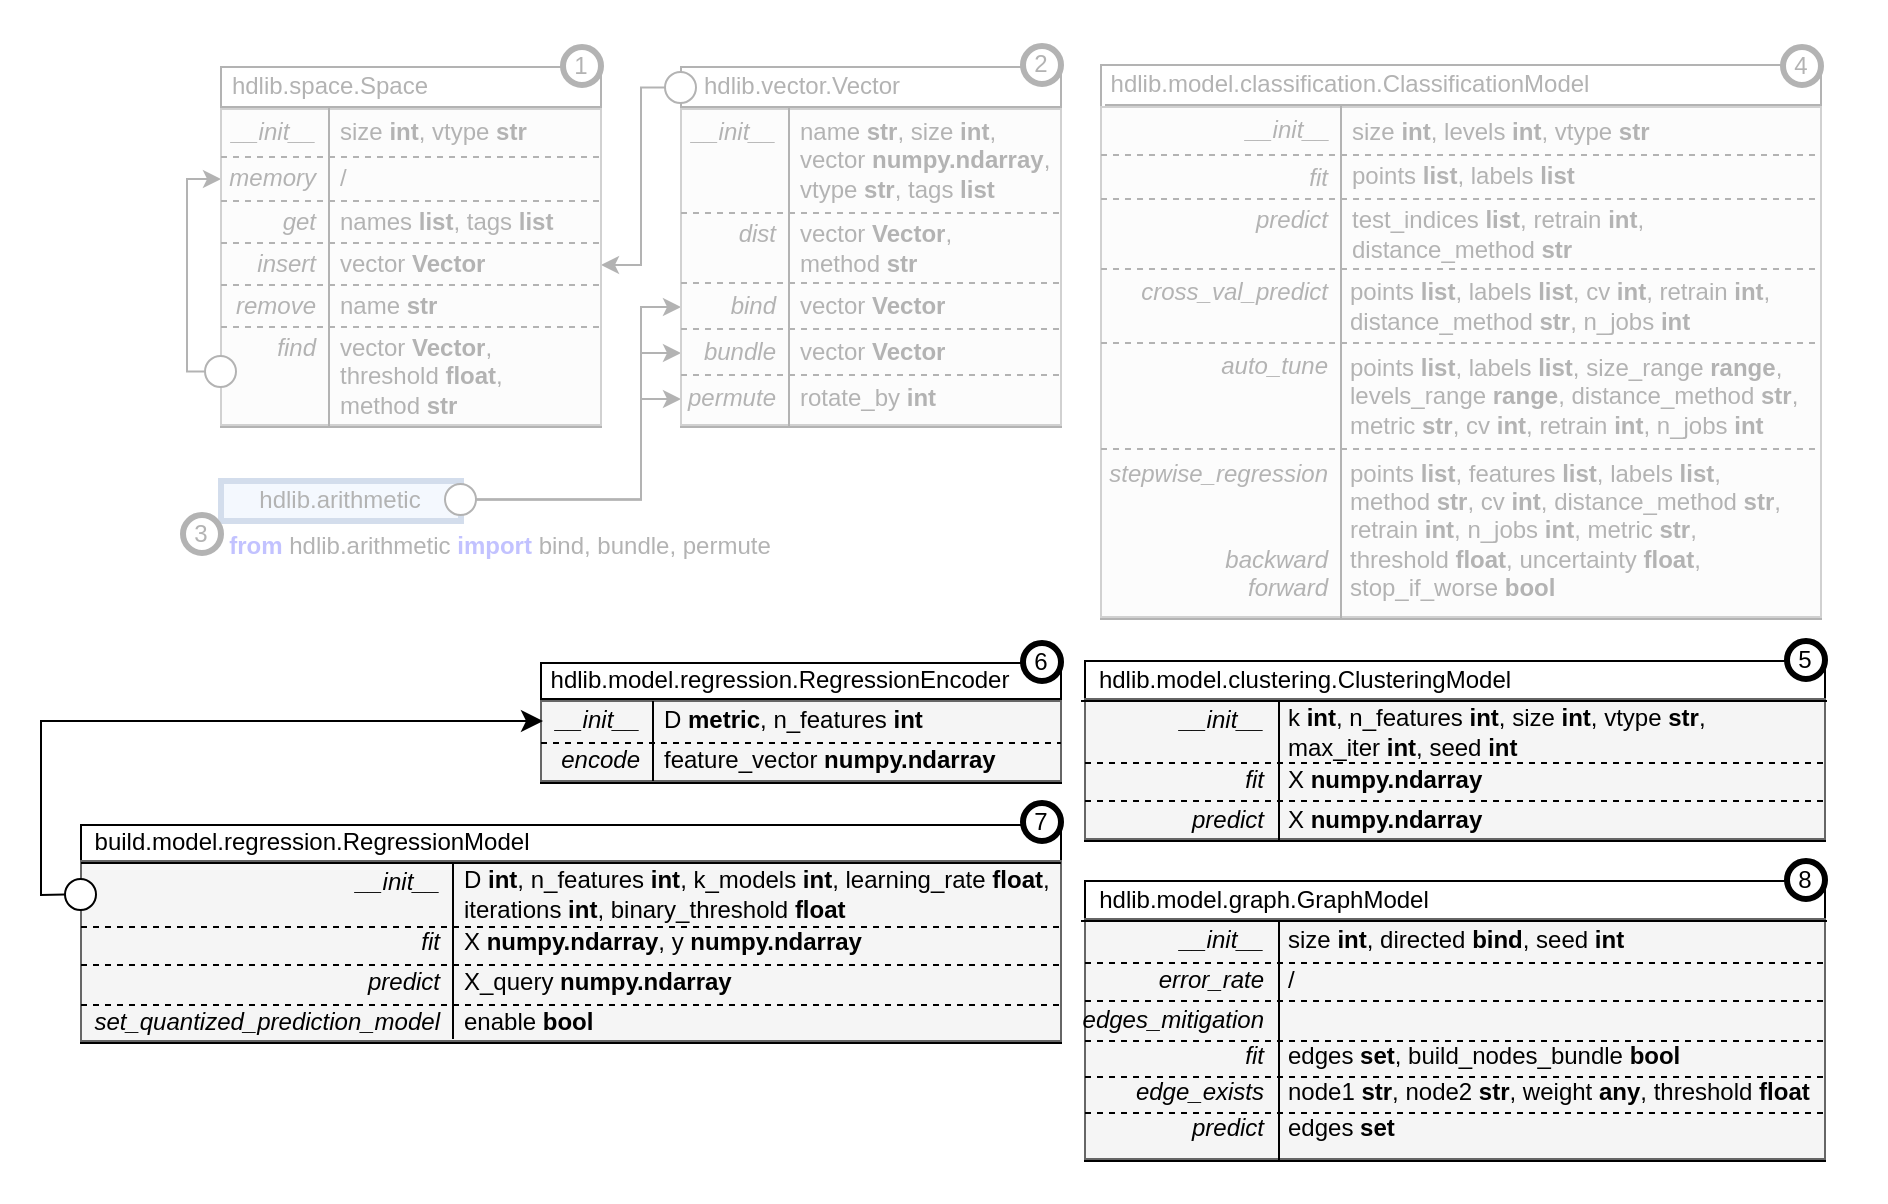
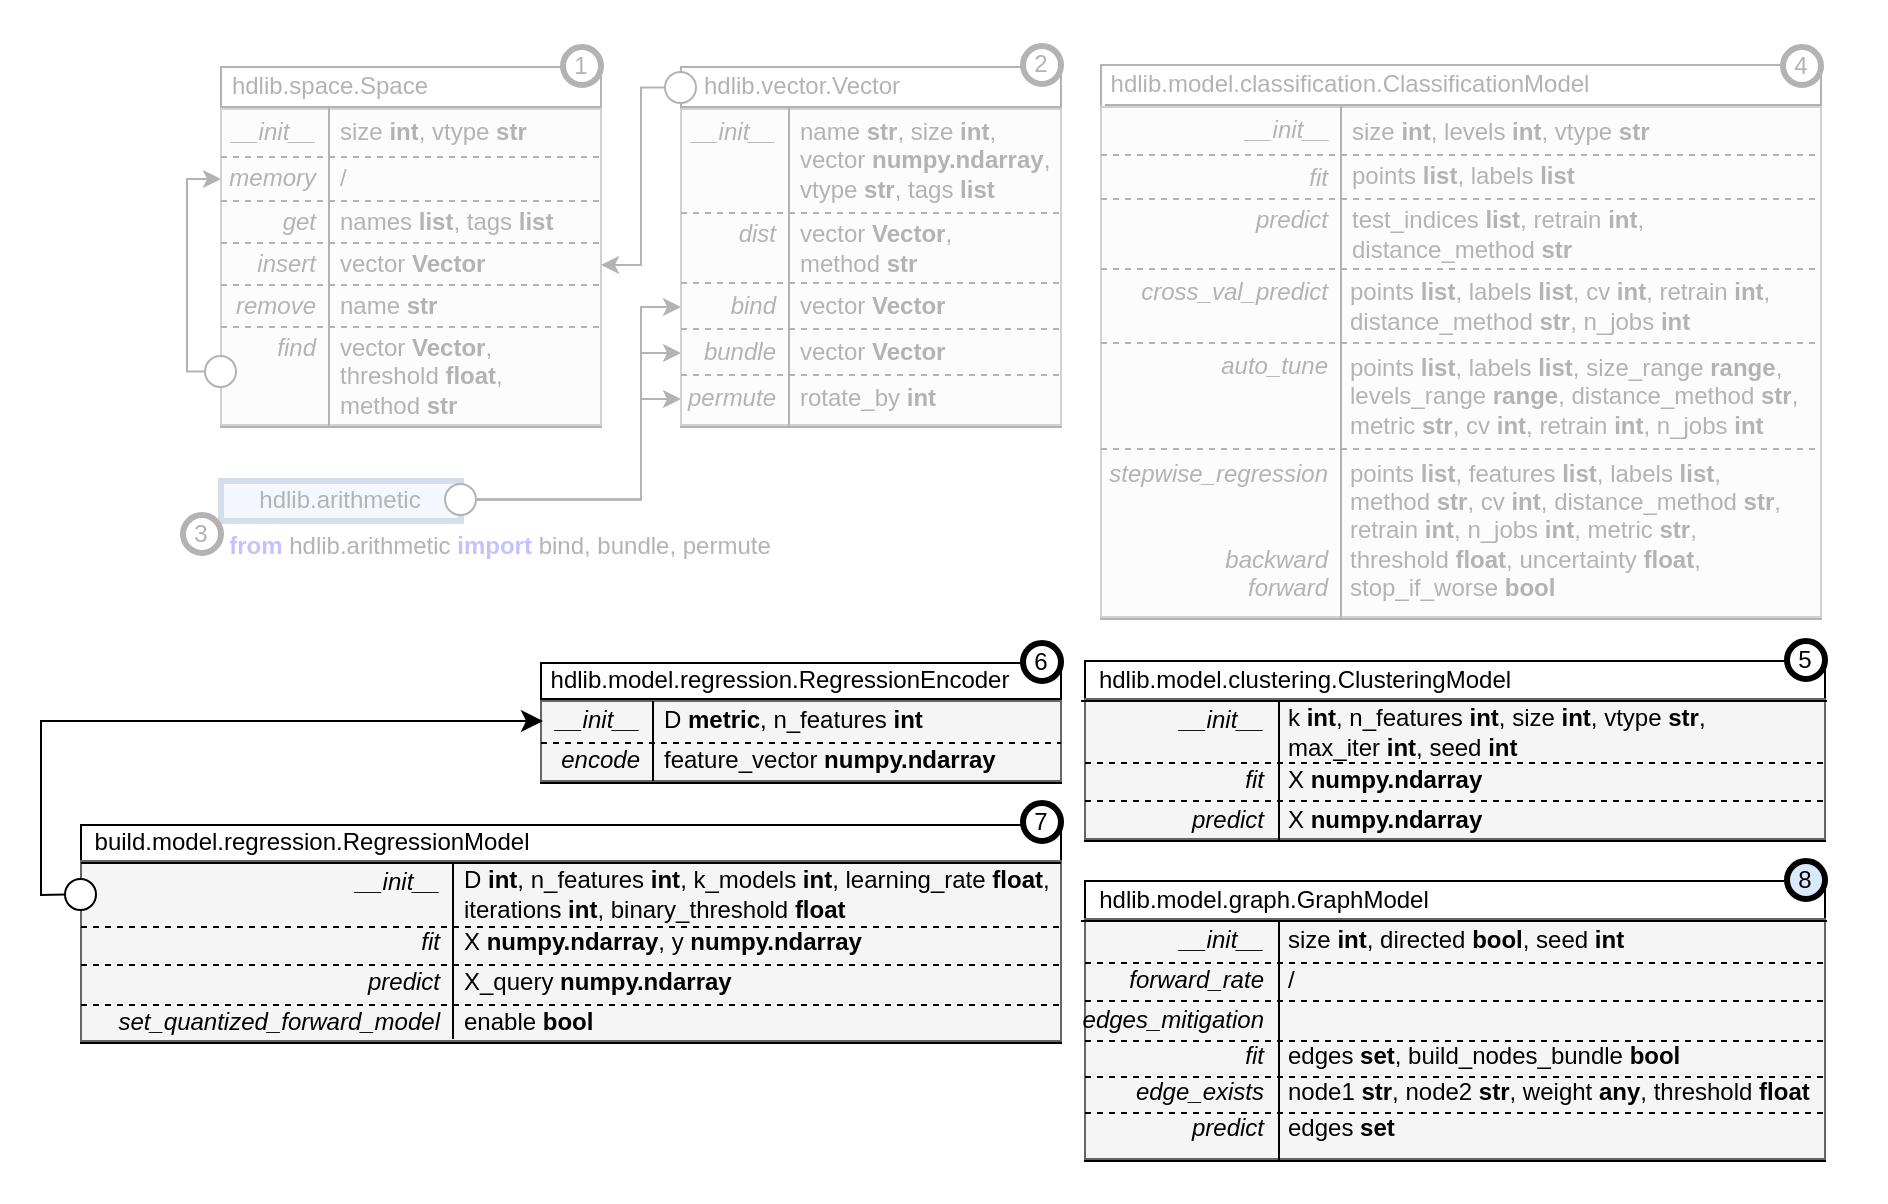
node "8": fillcolor #ffffff -> #dae8fc
node "size int, directed bind, seed int": label "size int, directed bind, seed int" -> "size int, directed bool, seed int"
node "error_rate": label "error_rate" -> "forward_rate"
node "set_quantized_prediction_model": label "set_quantized_prediction_model" -> "set_quantized_forward_model"
